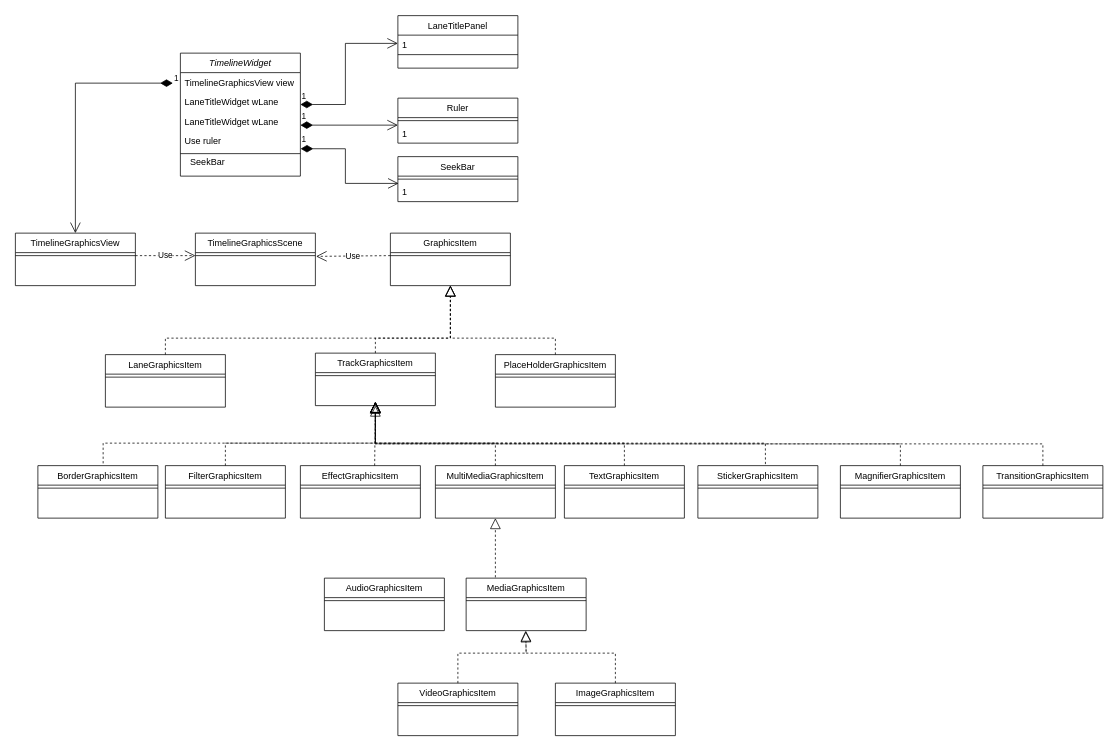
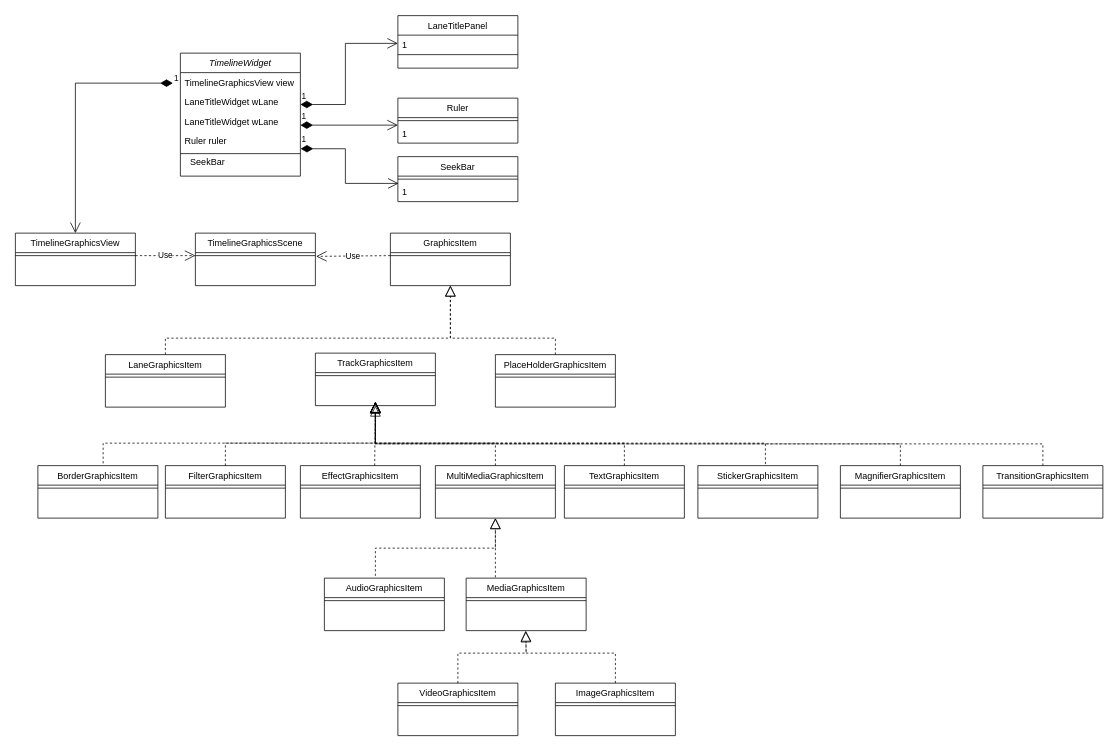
node "Use ruler": label "Use ruler" -> "Ruler ruler"
edge "TrackGraphicsItem" -> "GraphicsItem": removed
edge "AudioGraphicsItem" -> "MultiMediaGraphicsItem": added
